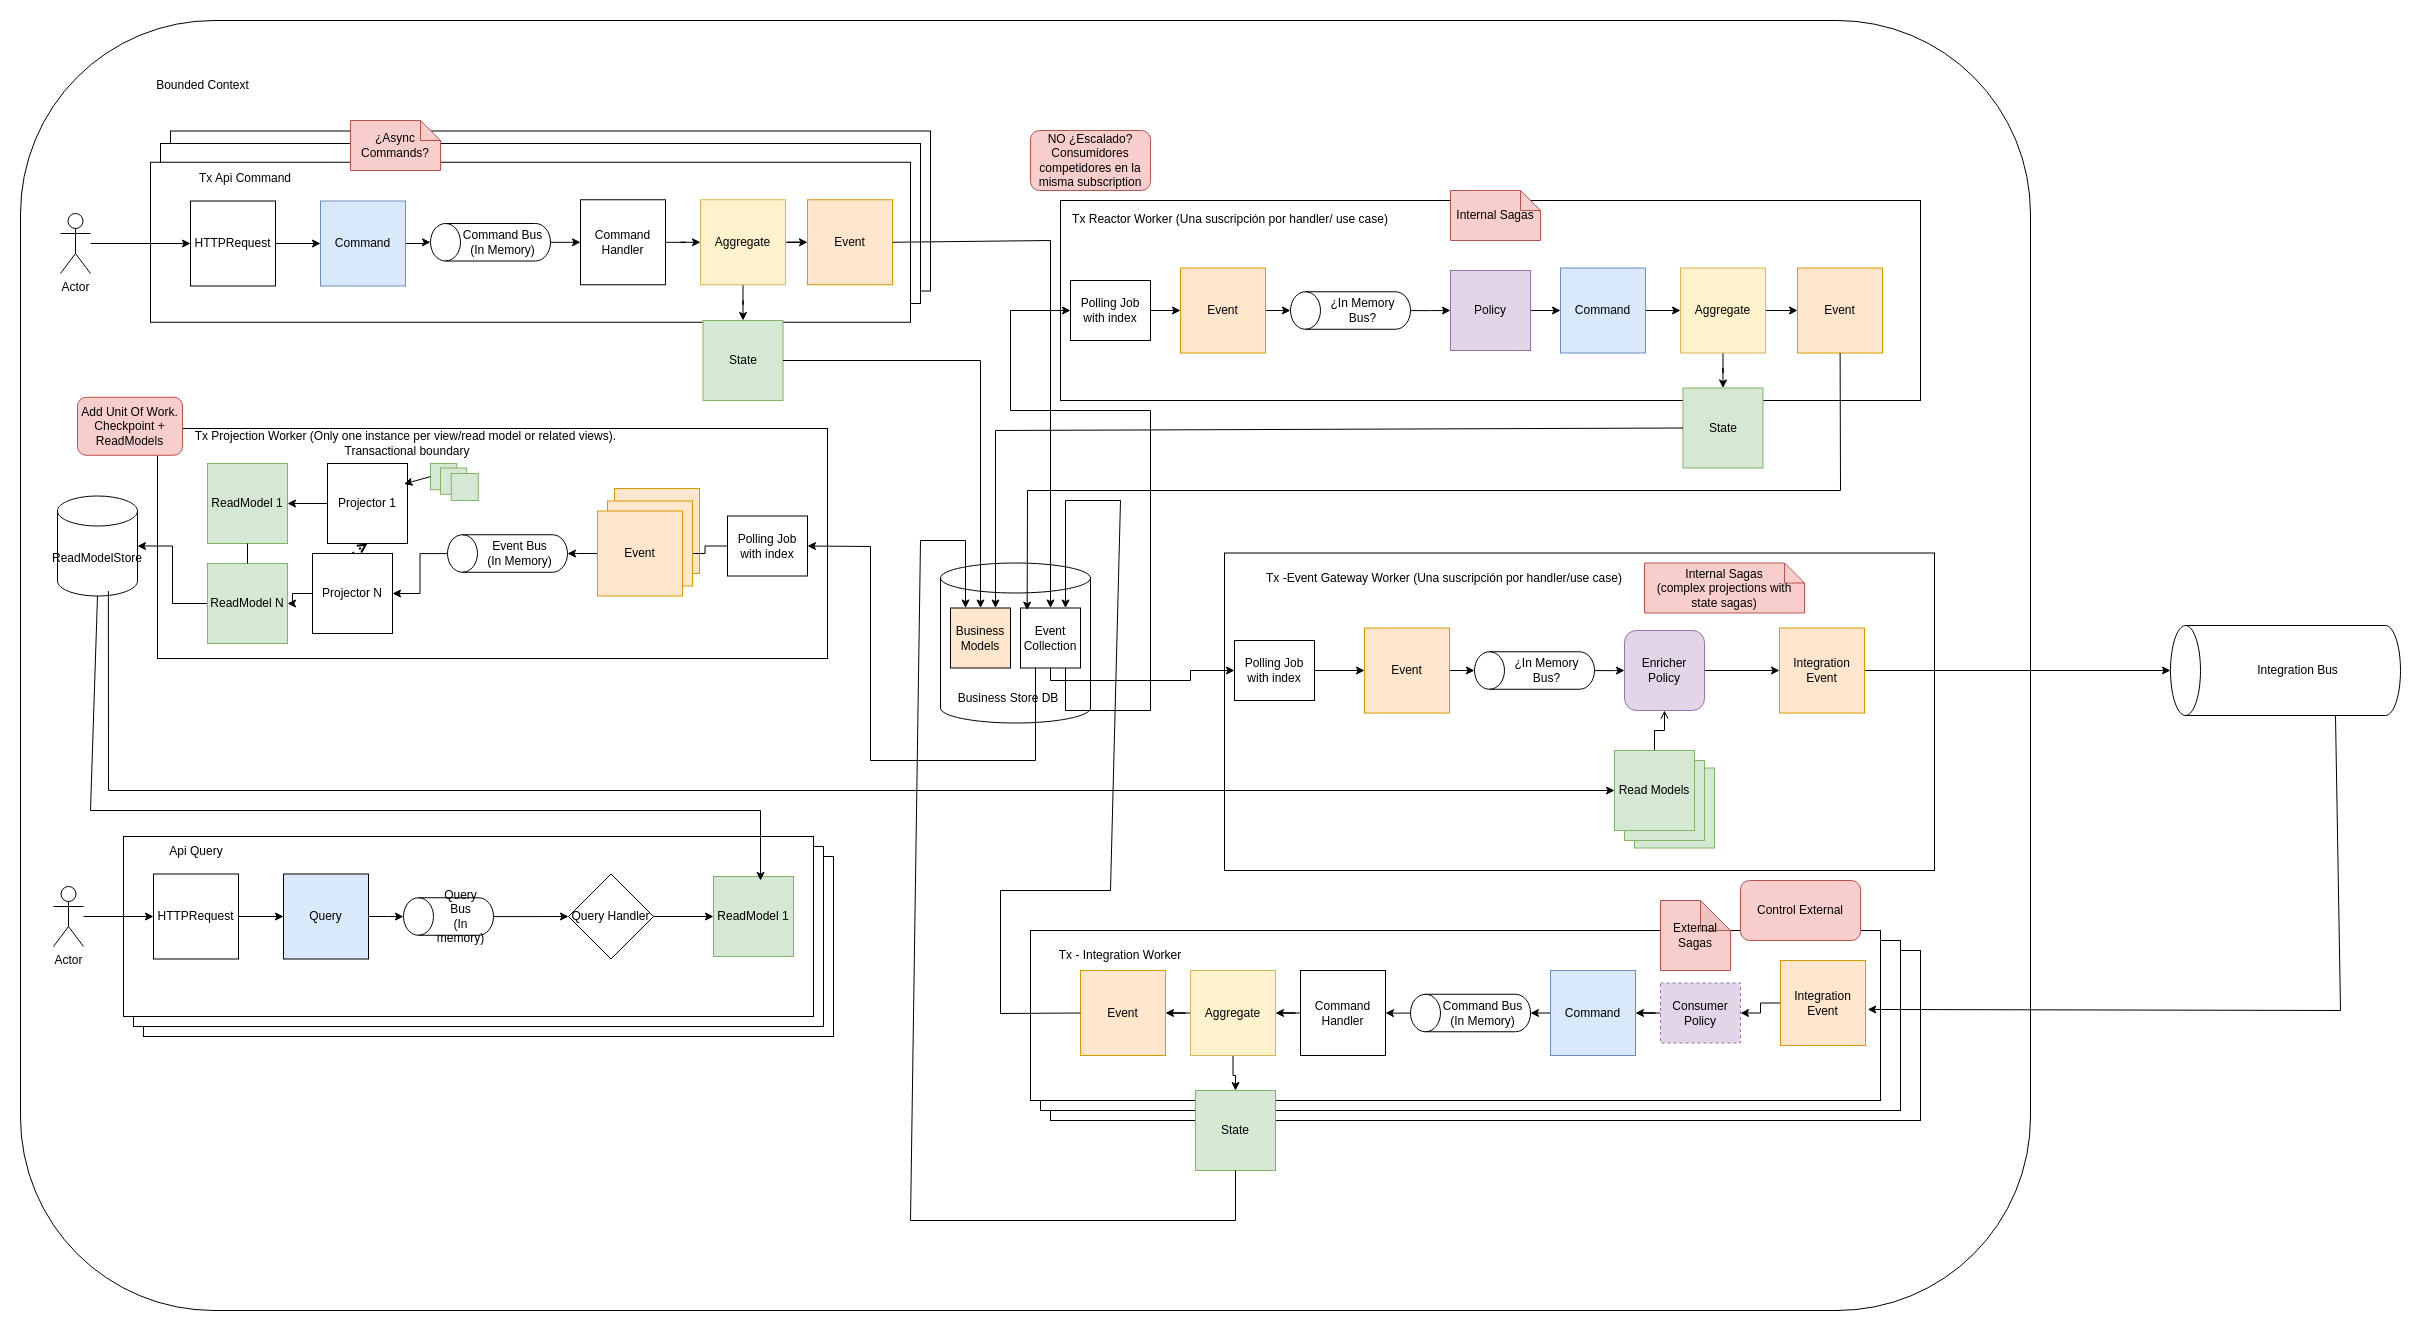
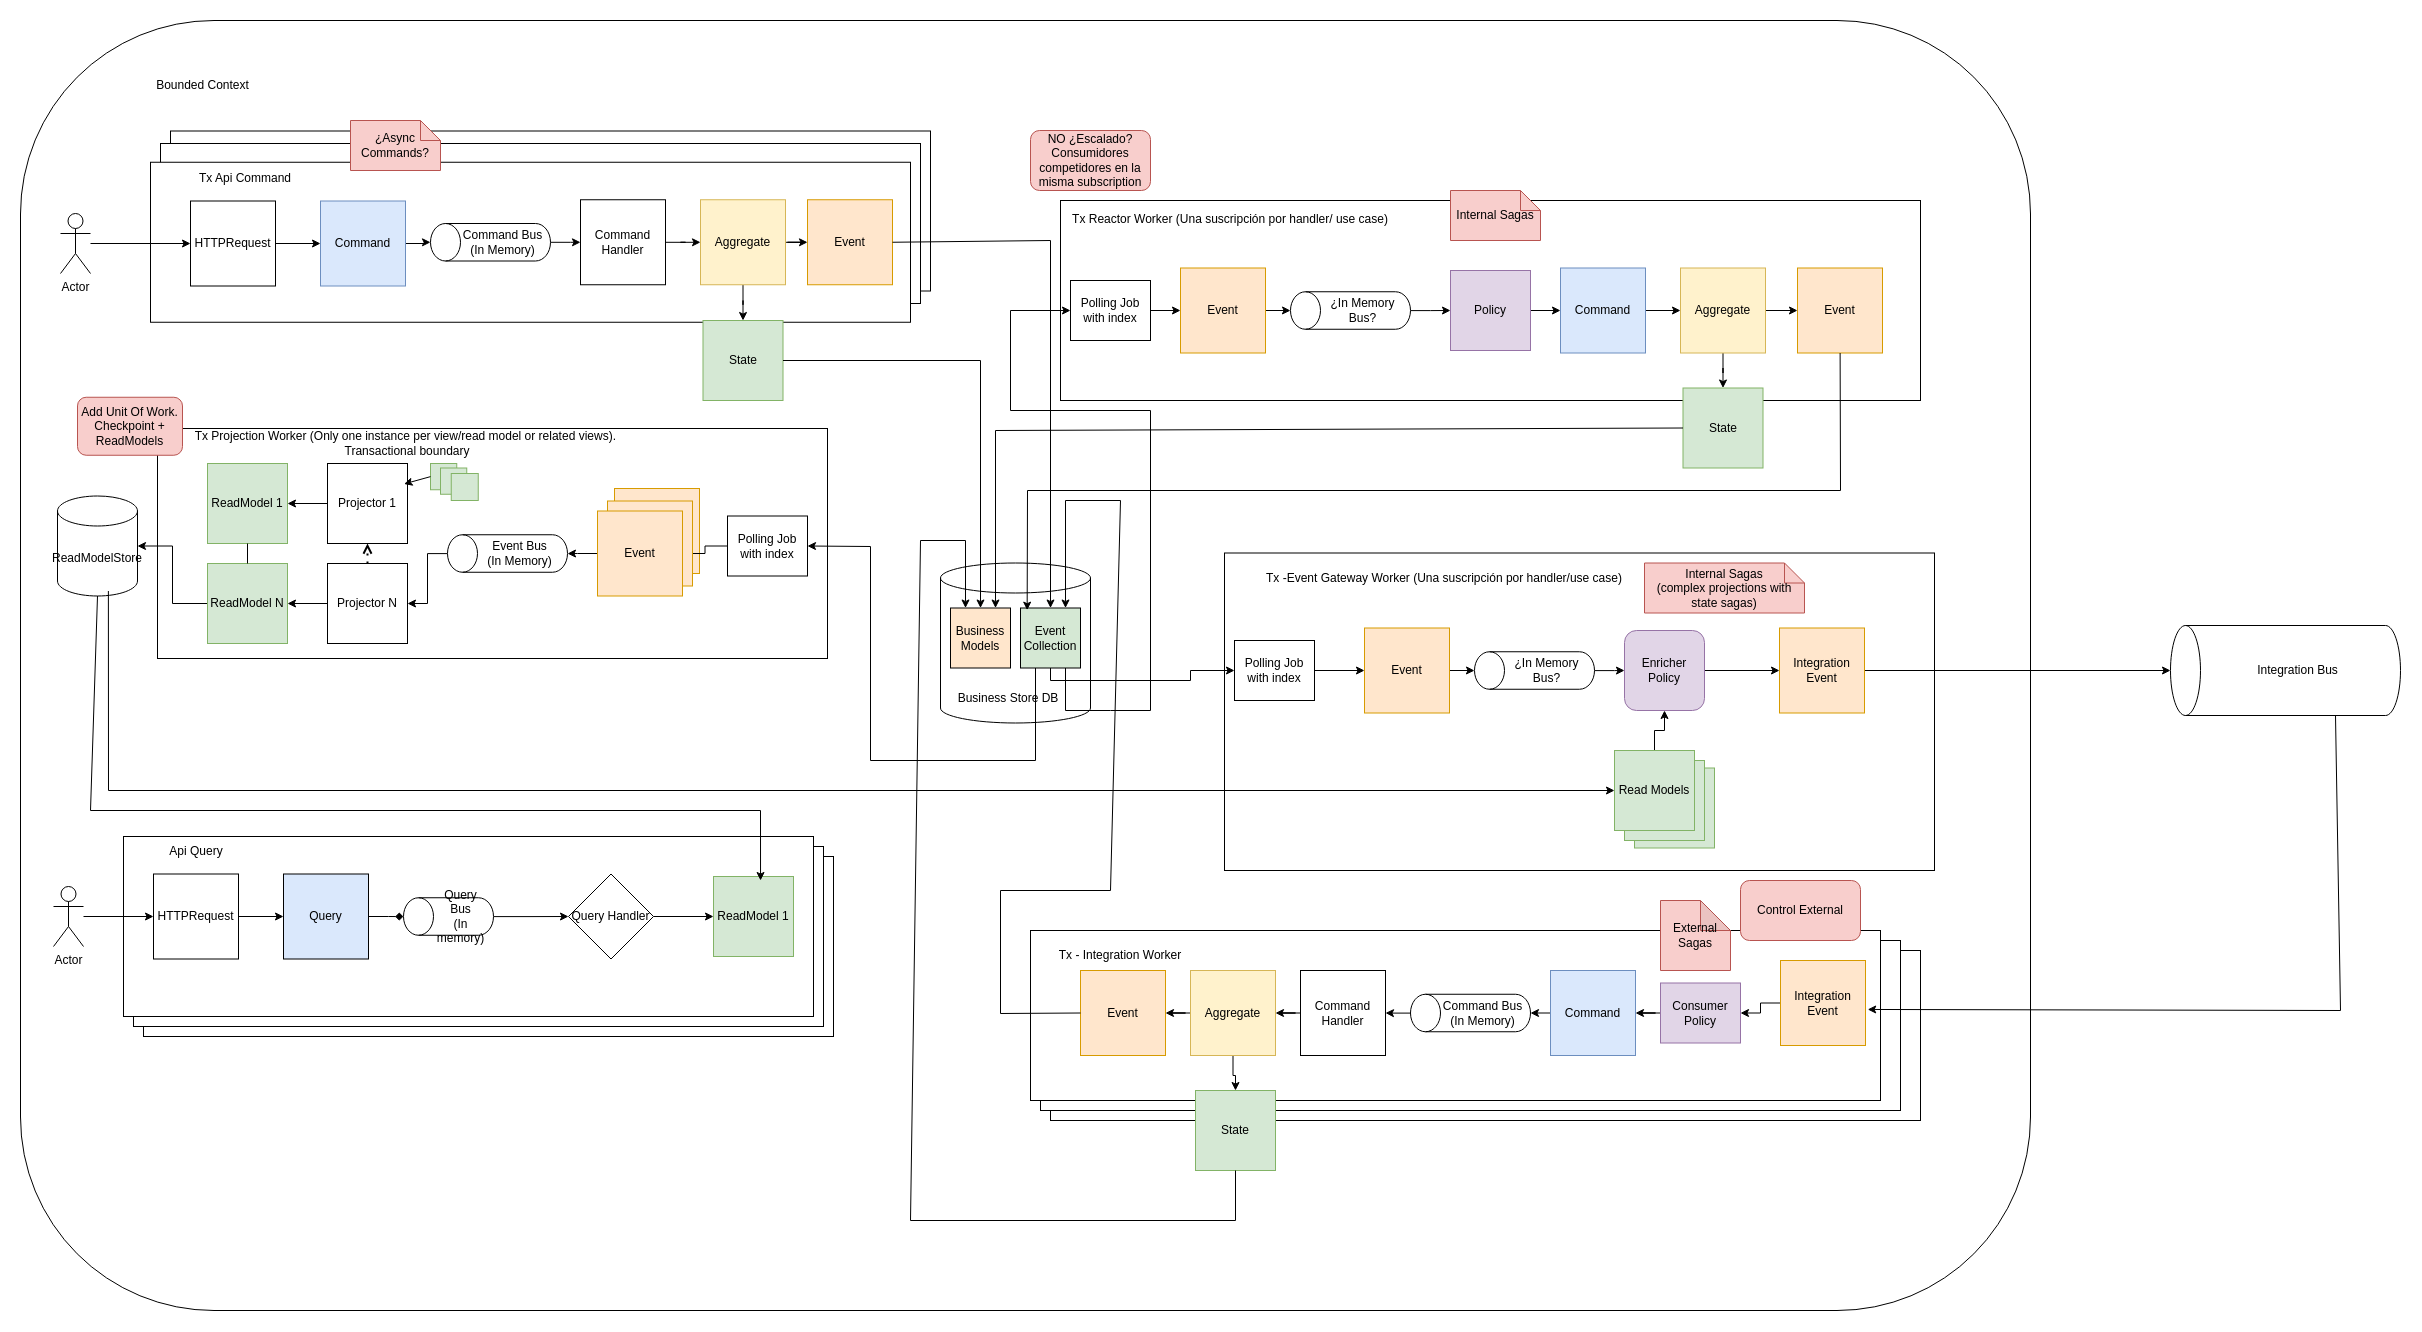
node "Projector N": moved (353, 594) -> (368, 604)
node "Event Collection": fillcolor #ffffff -> #d5e8d4
edge "Read Models" -> "Enricher Policy": arrowhead open -> classic
edge "Query" -> "Query Bus (In memory)": arrowhead classic -> diamond
node "Consumer Policy": style dashed -> solid
